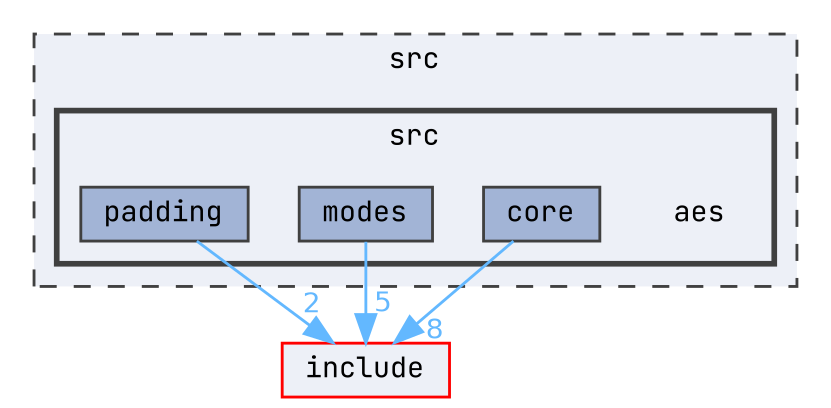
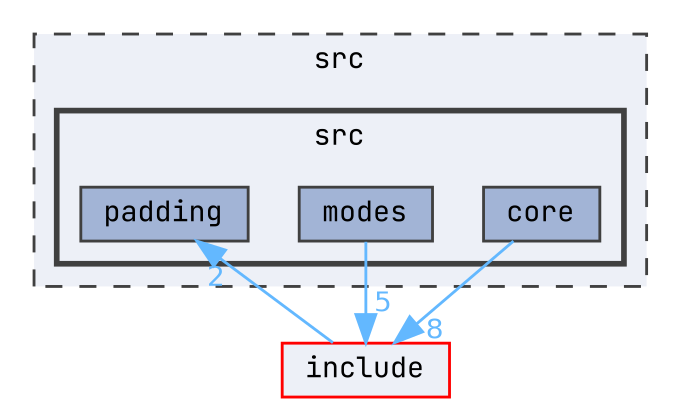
node "aes": removed
edge "padding" -> "include": reversed
